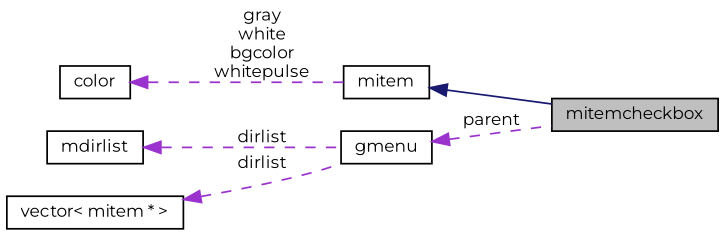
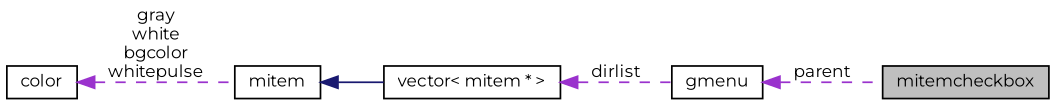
edge "mitemcheckbox" -> "mitem": now "vector< mitem * >" -> "mitem"
node "mdirlist": removed
